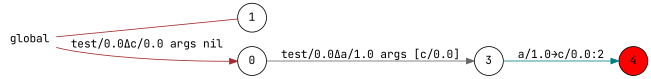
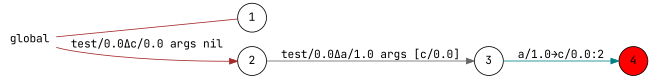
node "0": label "0" -> "2"
